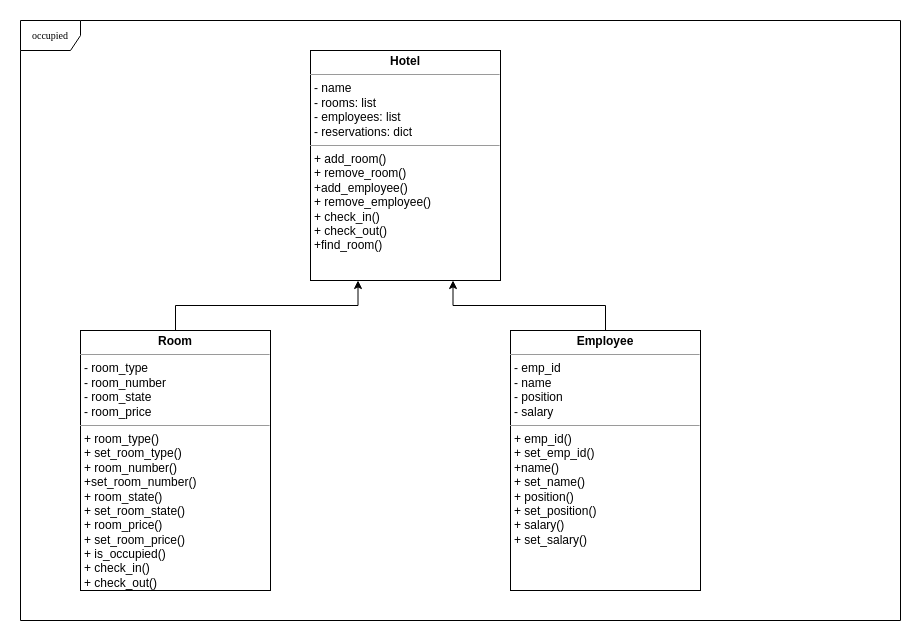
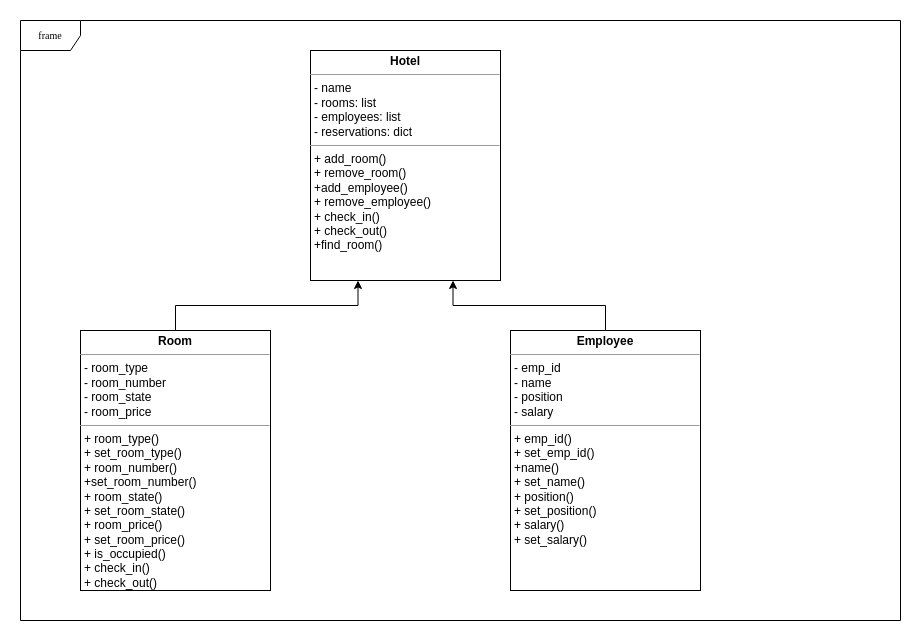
node "occupied": label "occupied" -> "frame"
